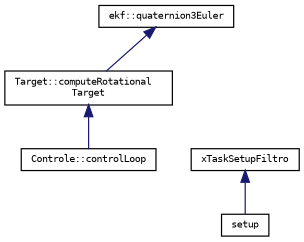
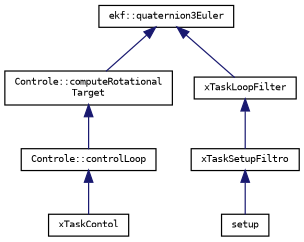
node "Target::computeRotational Target": label "Target::computeRotational Target" -> "Controle::computeRotational Target"
node "xTaskLoopFilter": added
node "xTaskContol": added
